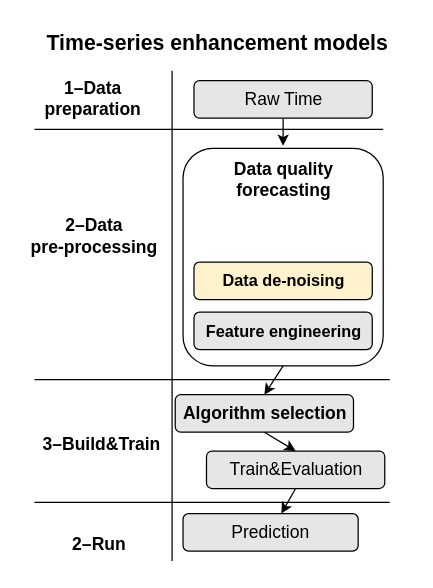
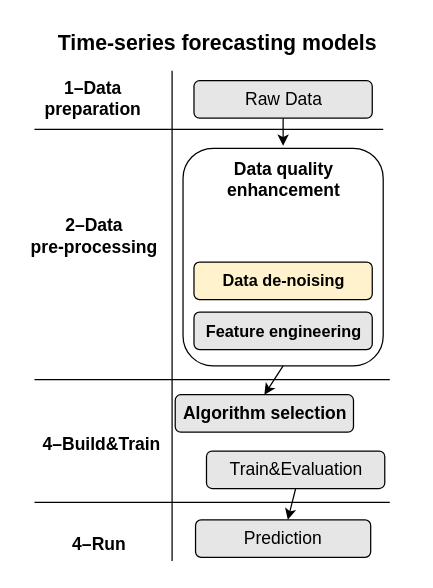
node "Time-series enhancement models": label "Time-series enhancement models" -> "Time-series forecasting models"
node "Raw Time": label "Raw Time" -> "Raw Data"
node "Data quality forecasting": label "Data quality forecasting" -> "Data quality enhancement"
edge "Algorithm selection" -> "Train&Evaluation": removed
node "3–Build&Train": label "3–Build&Train" -> "4–Build&Train"
node "Prediction": moved (270, 532) -> (283, 538)
node "2–Run": label "2–Run" -> "4–Run"
